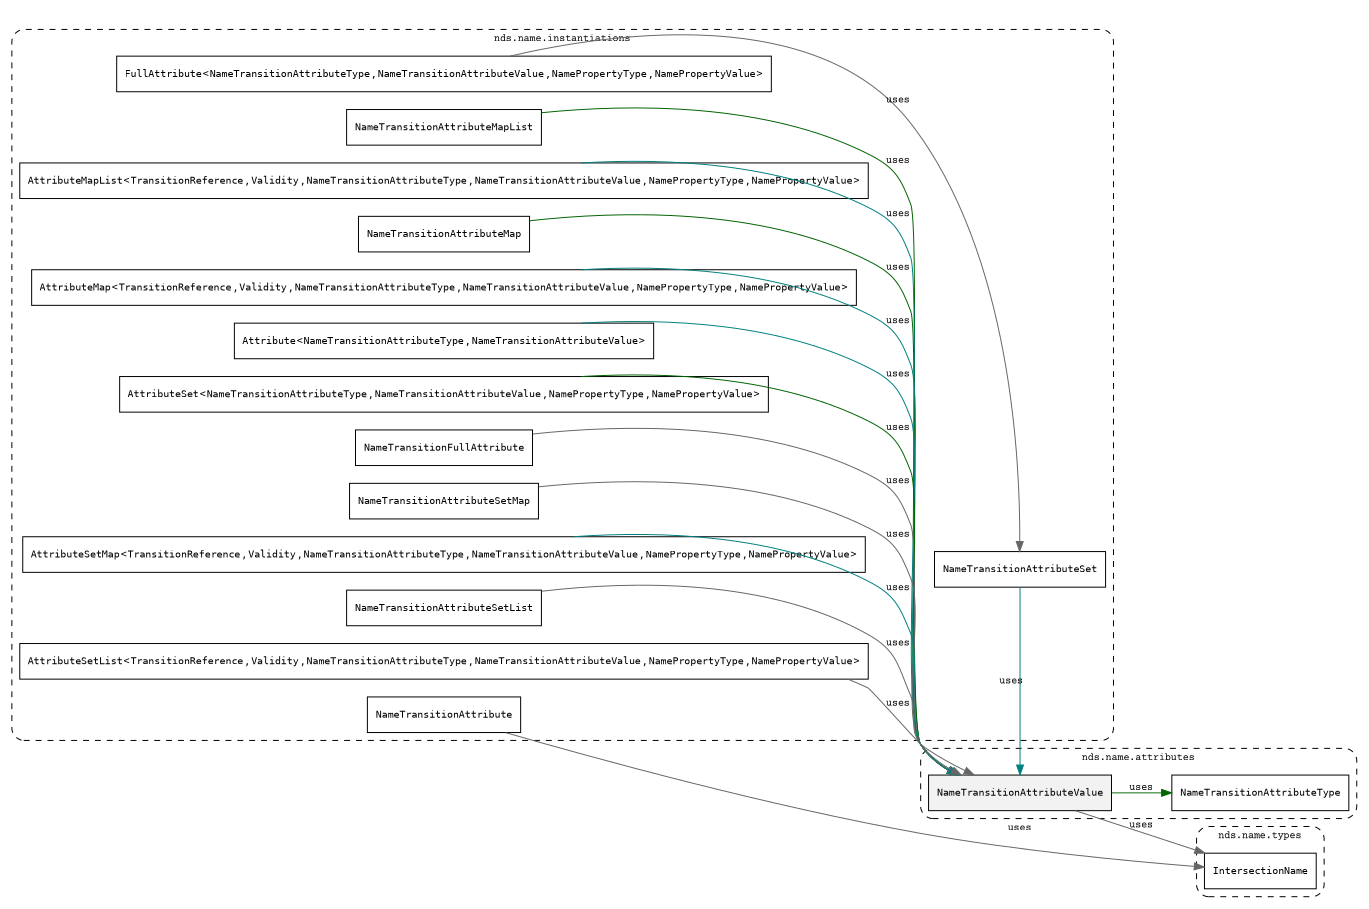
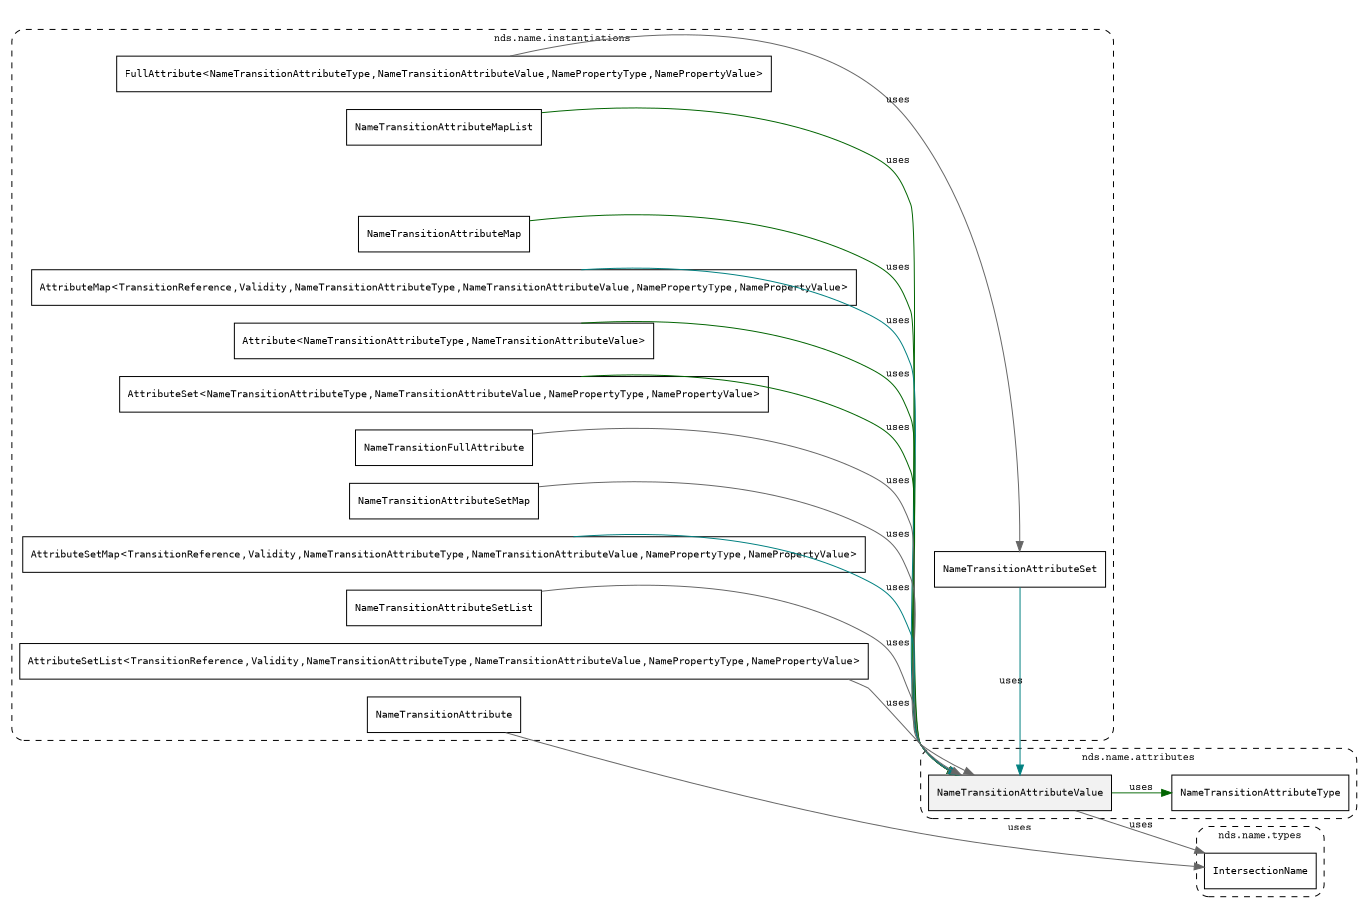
node "AttributeMapList": removed
edge "Attribute" -> "NameTransitionAttributeValue": color teal -> darkgreen
